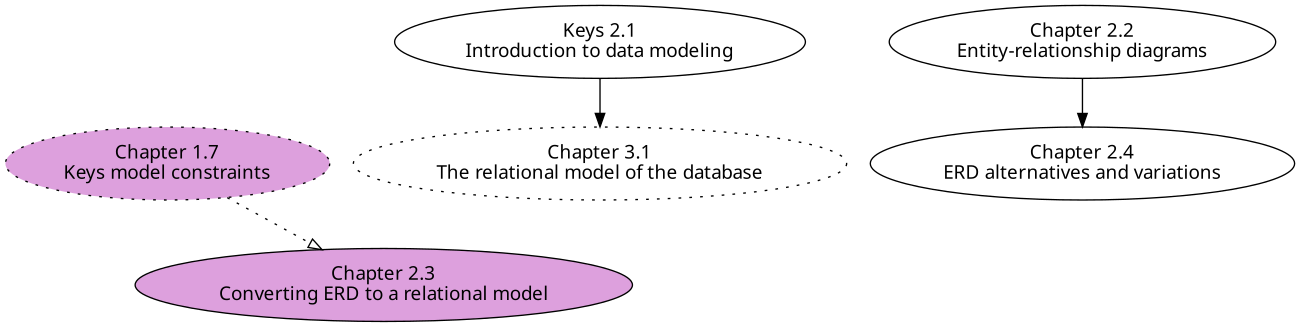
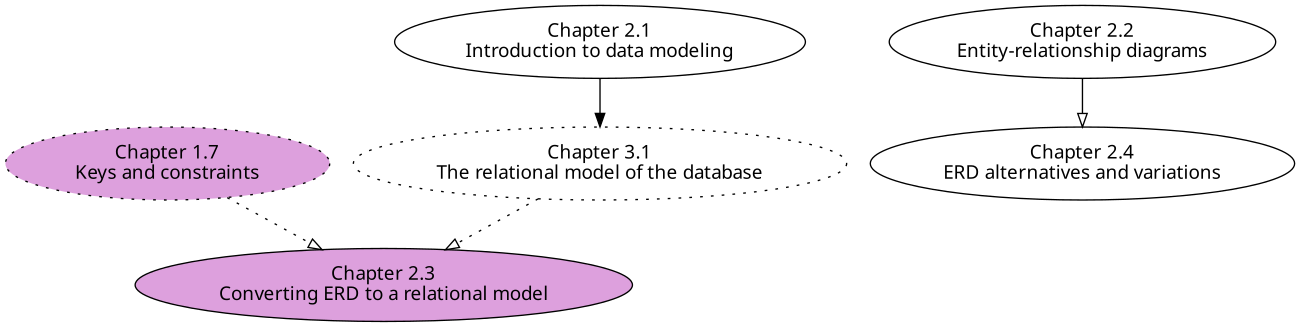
node "Keys 2.1 Introduction to data modeling": label "Keys 2.1 Introduction to data modeling" -> "Chapter 2.1 Introduction to data modeling"
edge "Chapter 2.2 Entity-relationship diagrams" -> "Chapter 2.4 ERD alternatives and variations": arrowhead normal -> onormal
node "Chapter 1.7 Keys model constraints": label "Chapter 1.7 Keys model constraints" -> "Chapter 1.7 Keys and constraints"
edge "Chapter 3.1 The relational model of the database" -> "Chapter 2.3 Converting ERD to a relational model": added
